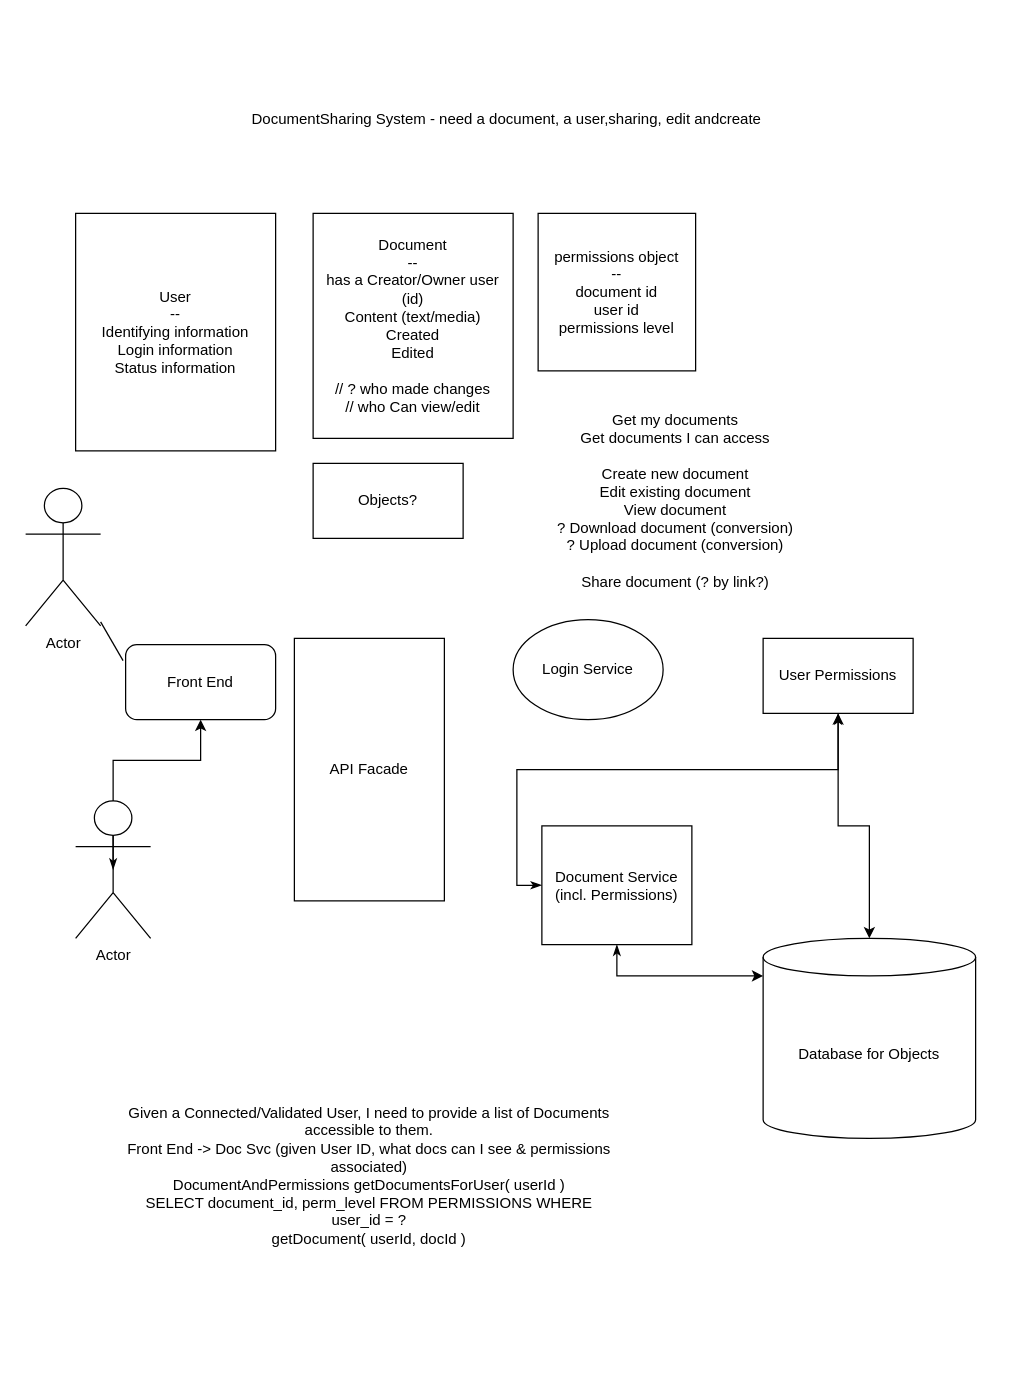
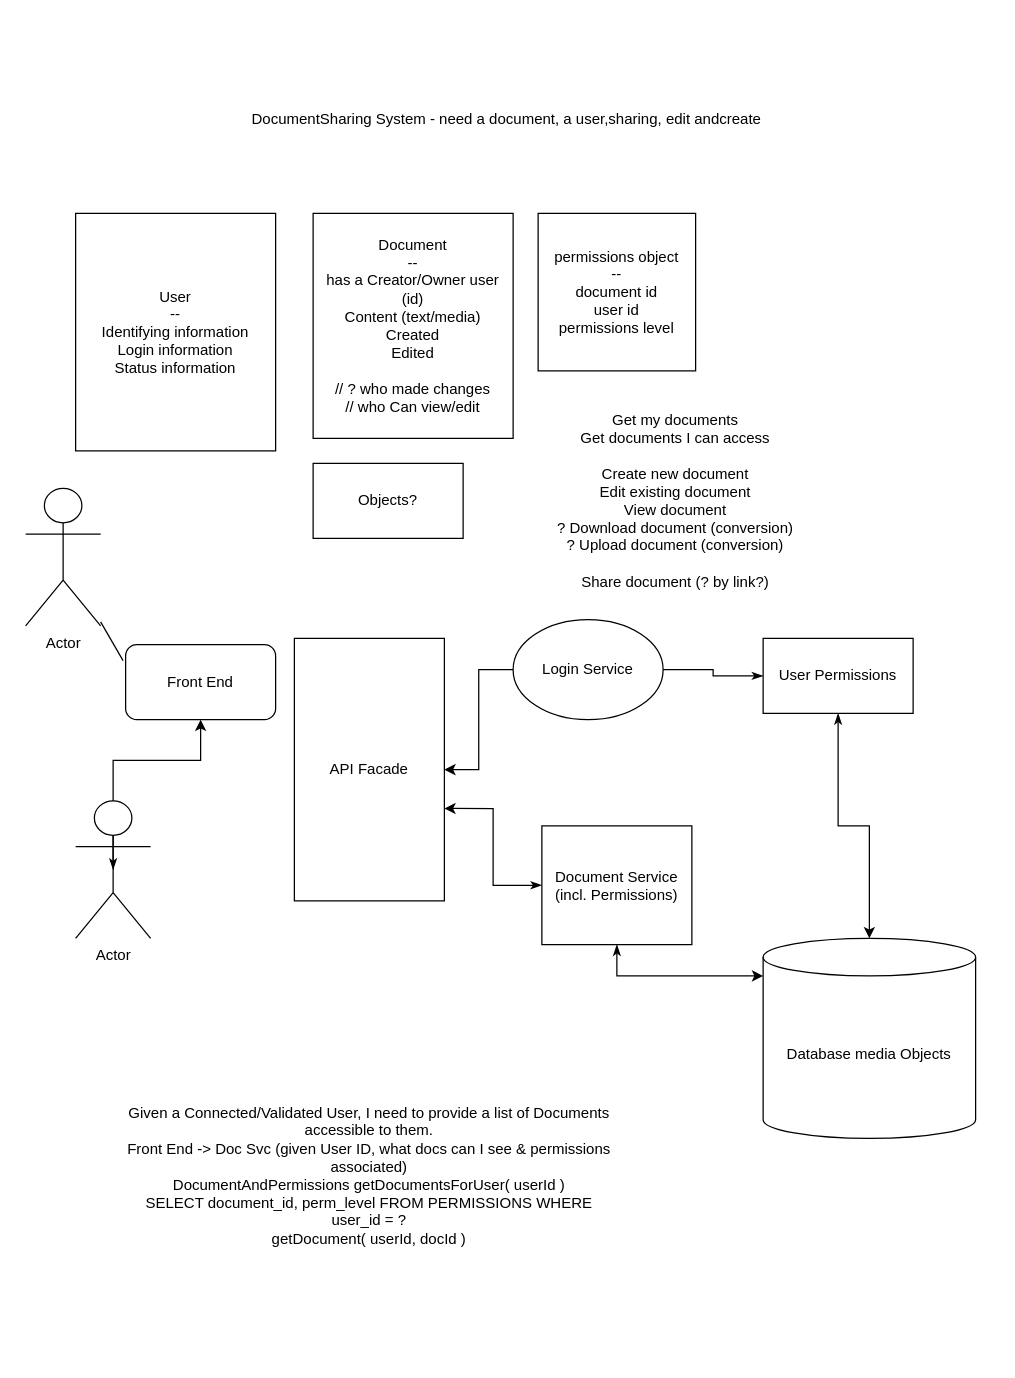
edge "Login Service" -> "User Permissions": added
edge "Login Service" -> "API Facade": added
edge "User Permissions" -- "Document Service (incl. Permissions)": now "API Facade" -- "Document Service (incl. Permissions)"
node "Database for Objects": label "Database for Objects" -> "Database media Objects"
